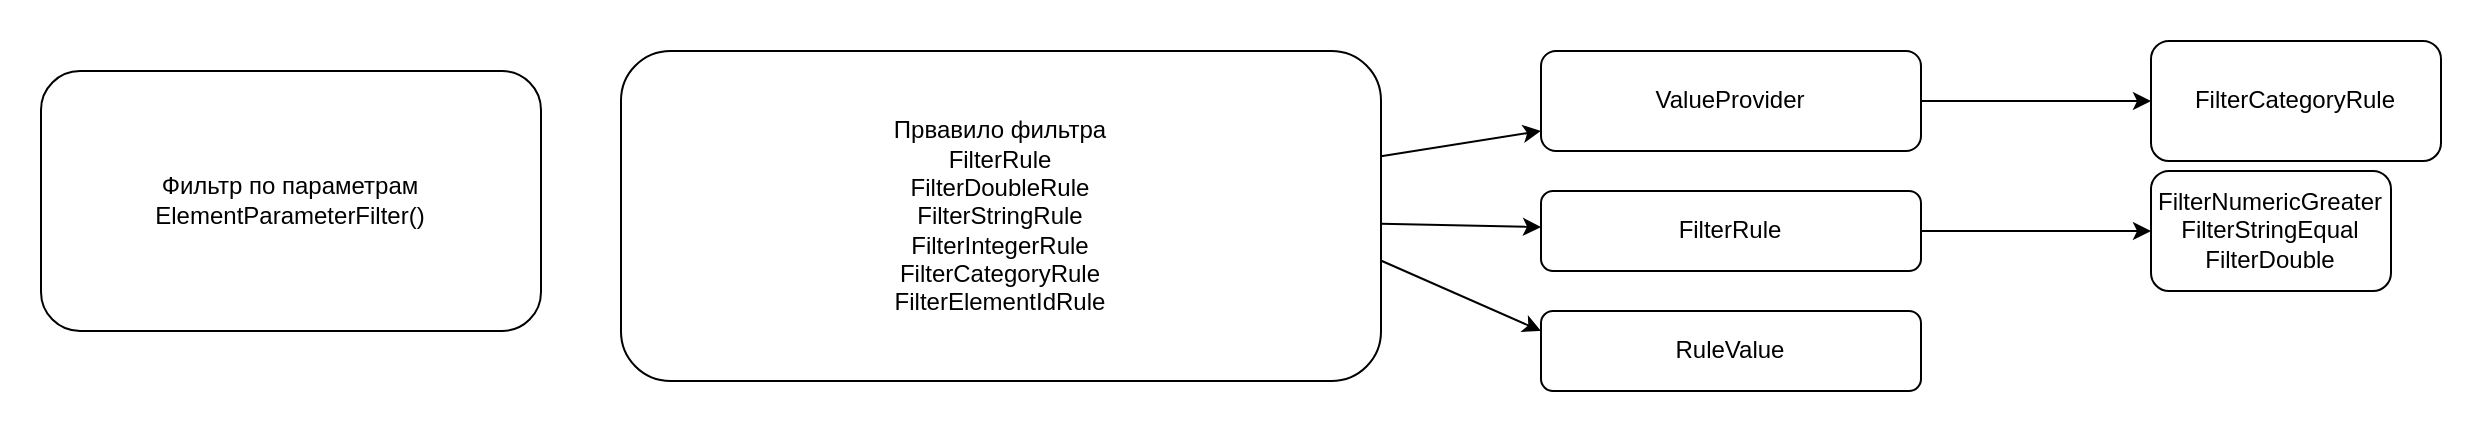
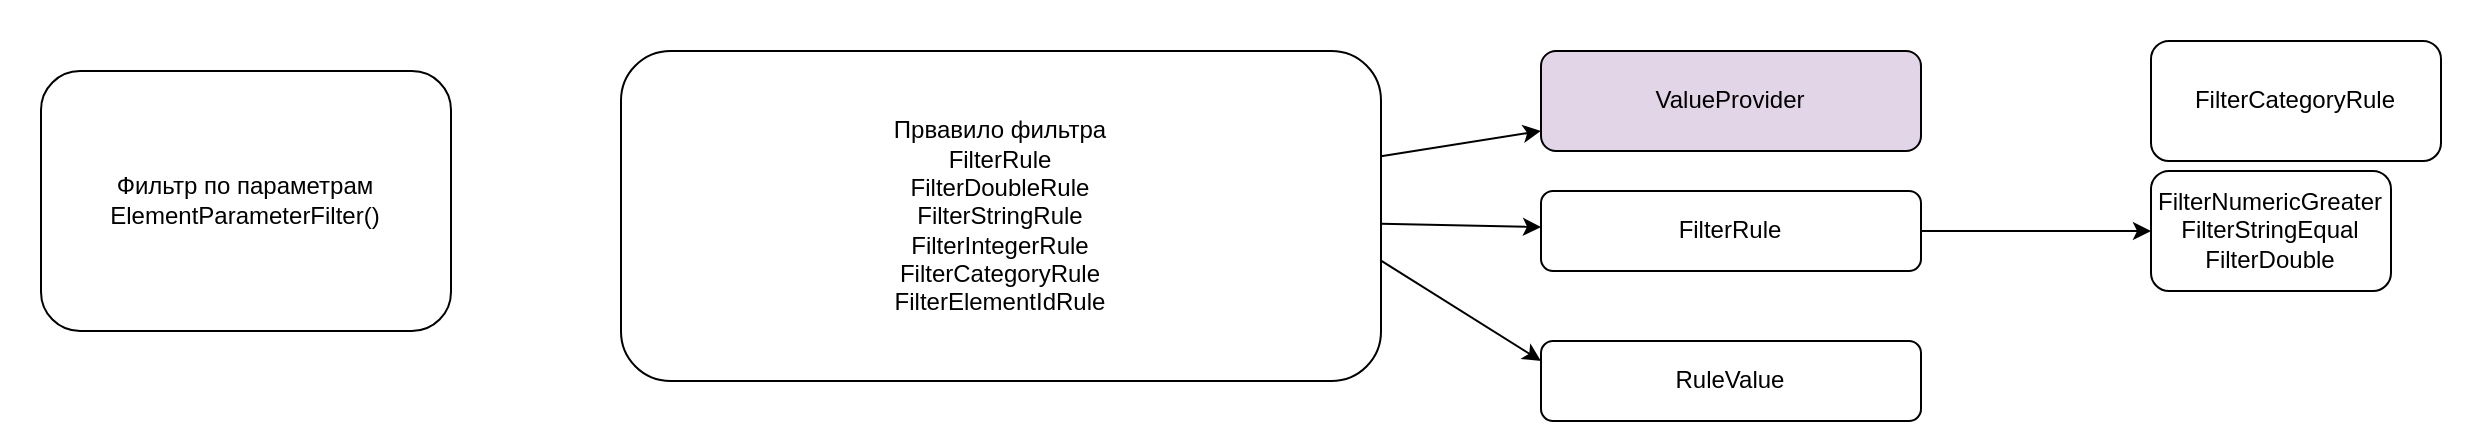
node "ValueProvider": fillcolor #ffffff -> #e1d5e7
edge "ValueProvider" -> "FilterCategoryRule": removed
node "Фильтр по параметрам ElementParameterFilter()": size 500x260 -> 410x260
node "RuleValue": moved (1731, 351) -> (1731, 381)
